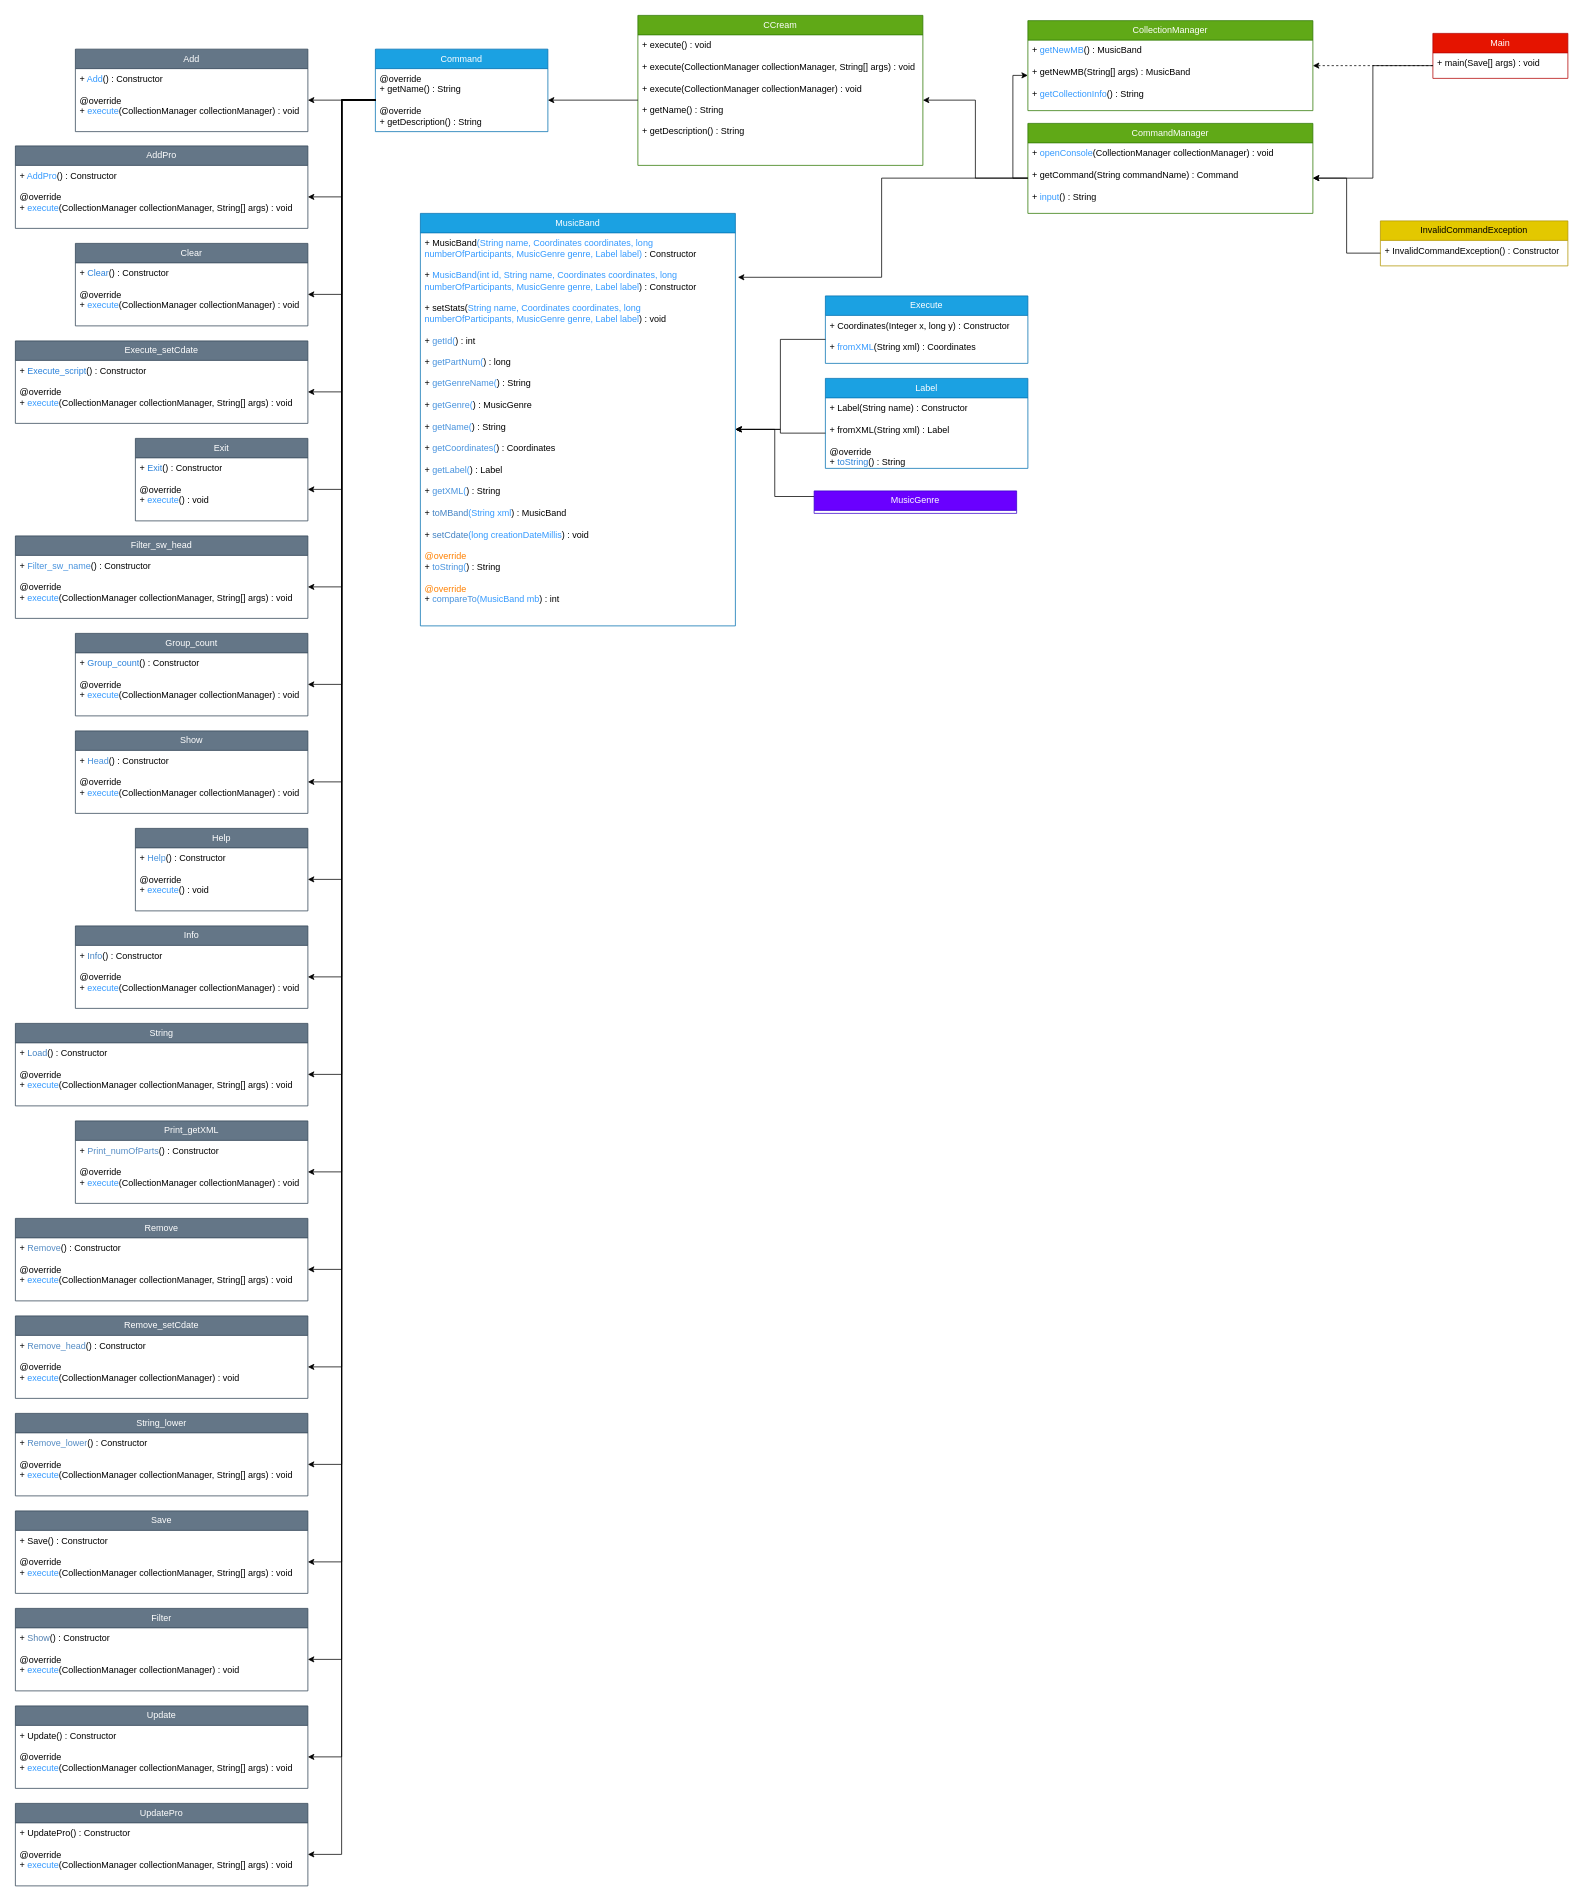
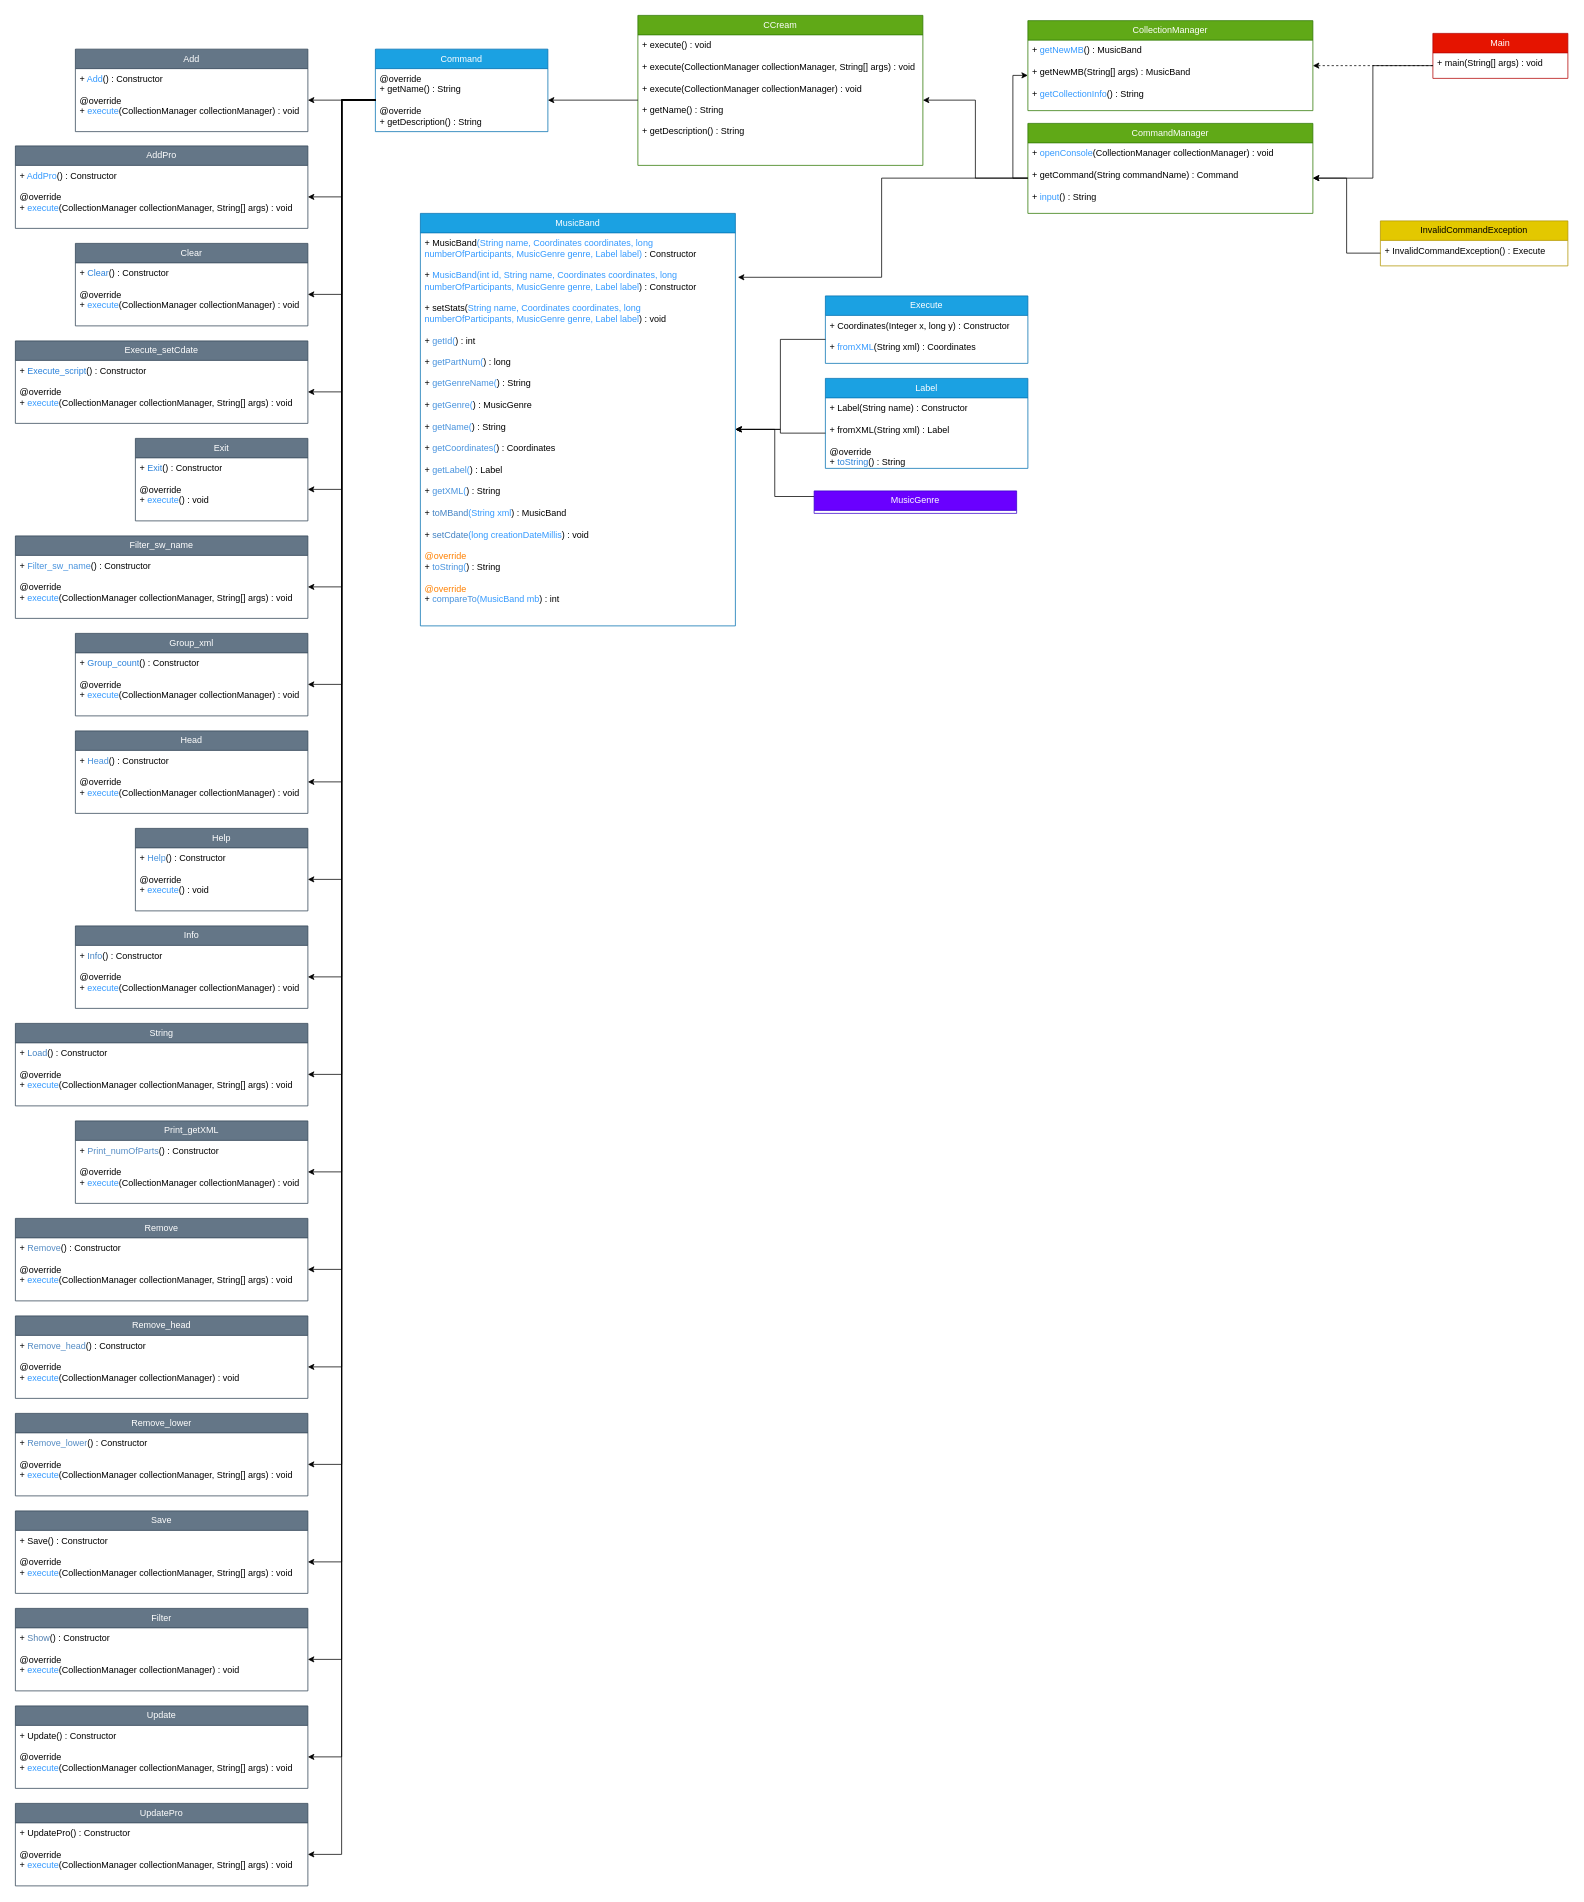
node "+ main(Save[] args) : void": label "+ main(Save[] args) : void" -> "+ main(String[] args) : void"
node "+ InvalidCommandException() : Constructor": label "+ InvalidCommandException() : Constructor" -> "+ InvalidCommandException() : Execute"
node "Filter_sw_head": label "Filter_sw_head" -> "Filter_sw_name"
node "Group_count": label "Group_count" -> "Group_xml"
node "Show": label "Show" -> "Head"
node "Remove_setCdate": label "Remove_setCdate" -> "Remove_head"
node "String_lower": label "String_lower" -> "Remove_lower"
